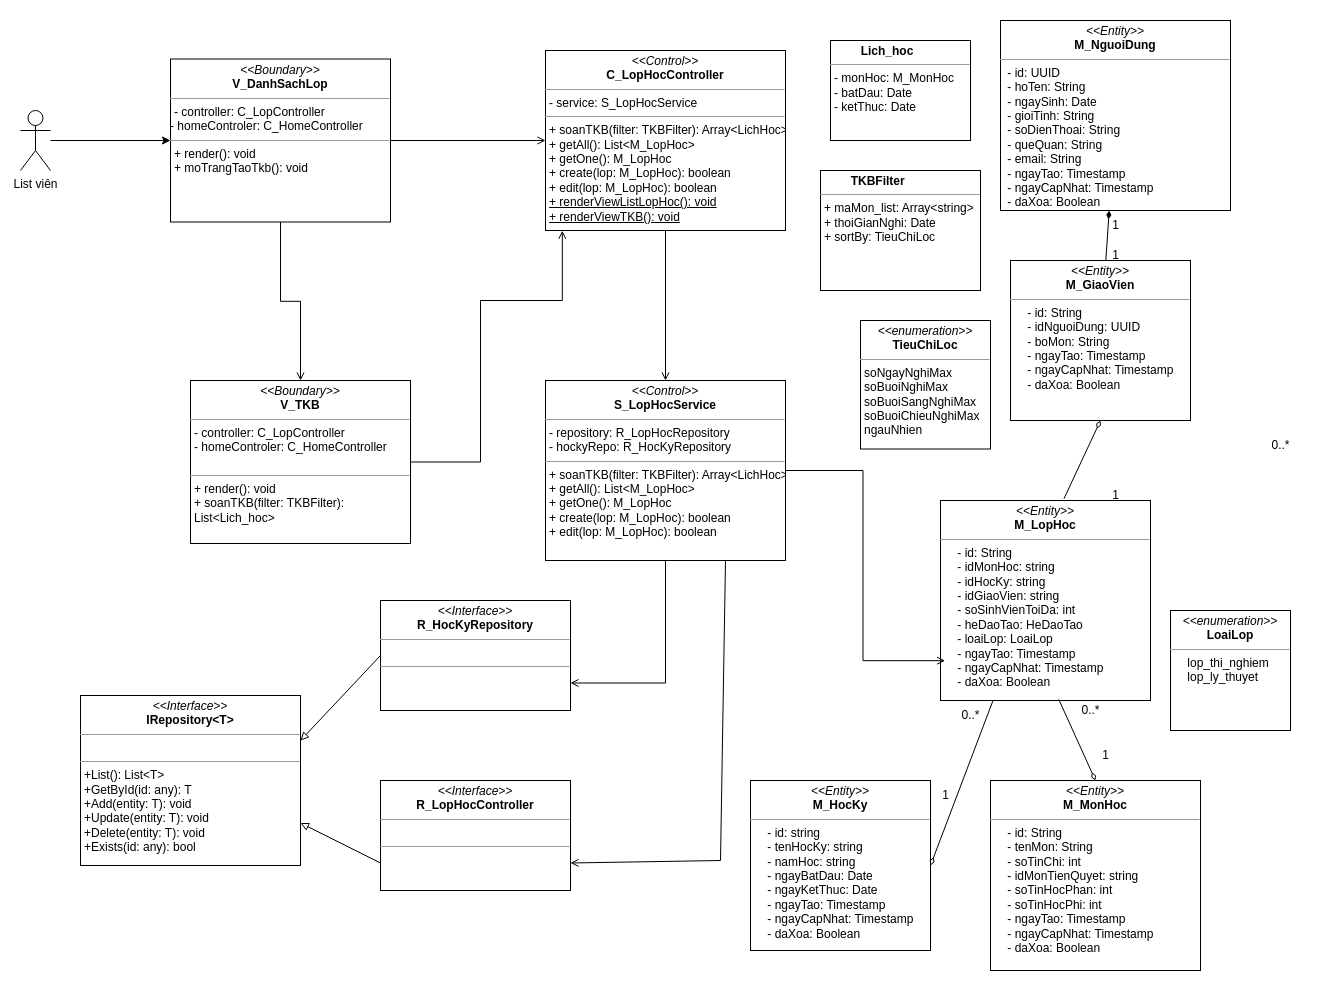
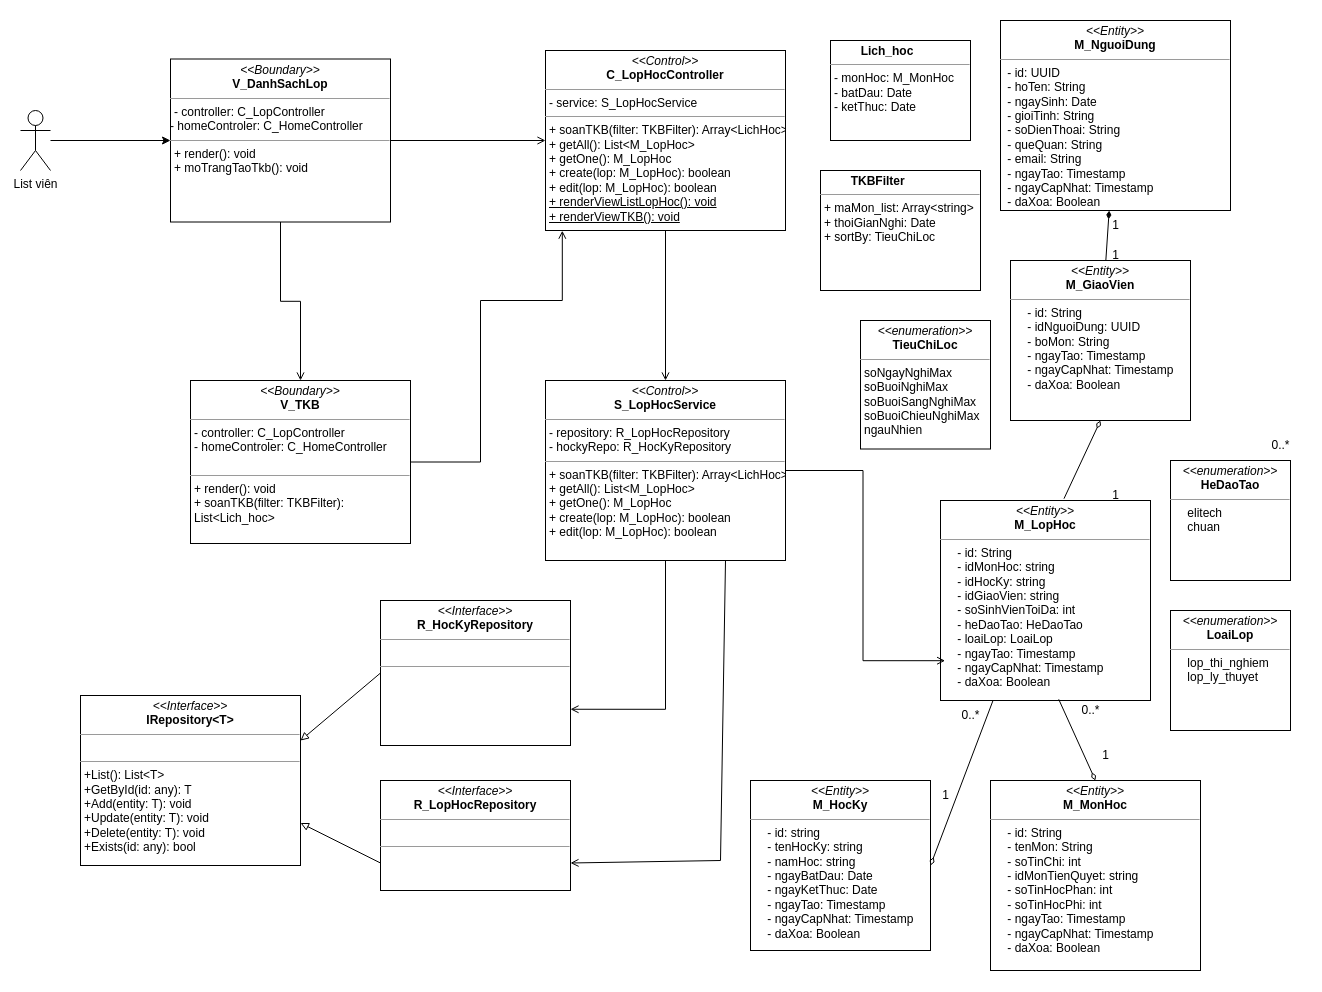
node "<<enumeration>> HeDaoTao elitech chuan": added
node "<<Interface>> R_HocKyRepository": size 190x110 -> 190x145
node "<<Interface>> R_LopHocController": label "<<Interface>> R_LopHocController" -> "<<Interface>> R_LopHocRepository"
